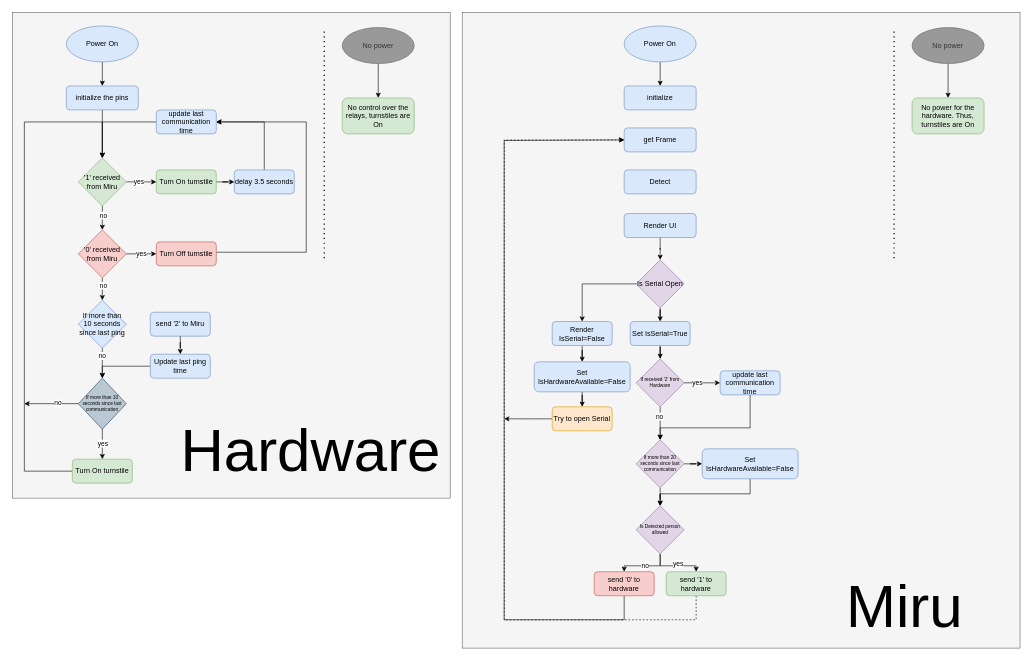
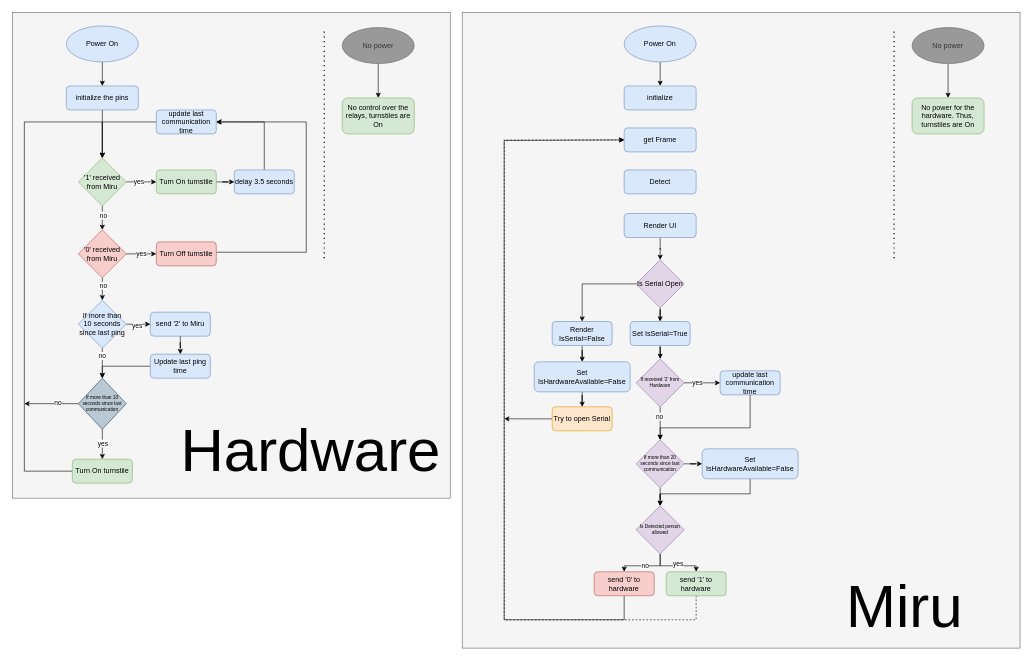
edge "If more than 10 seconds since last ping" -> "send '2' to Miru": added, label "yes"
